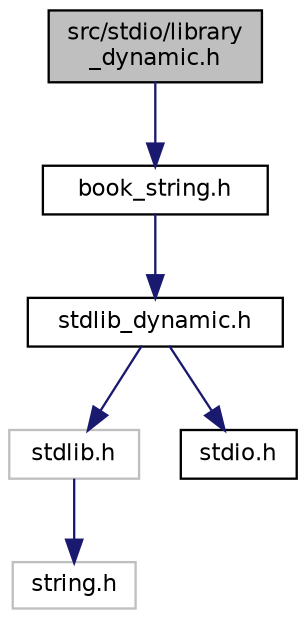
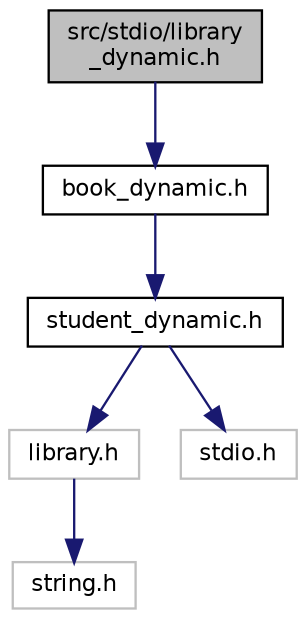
node "book_string.h": label "book_string.h" -> "book_dynamic.h"
node "stdlib_dynamic.h": label "stdlib_dynamic.h" -> "student_dynamic.h"
node "stdlib.h": label "stdlib.h" -> "library.h"
node "stdio.h": color black -> grey75
